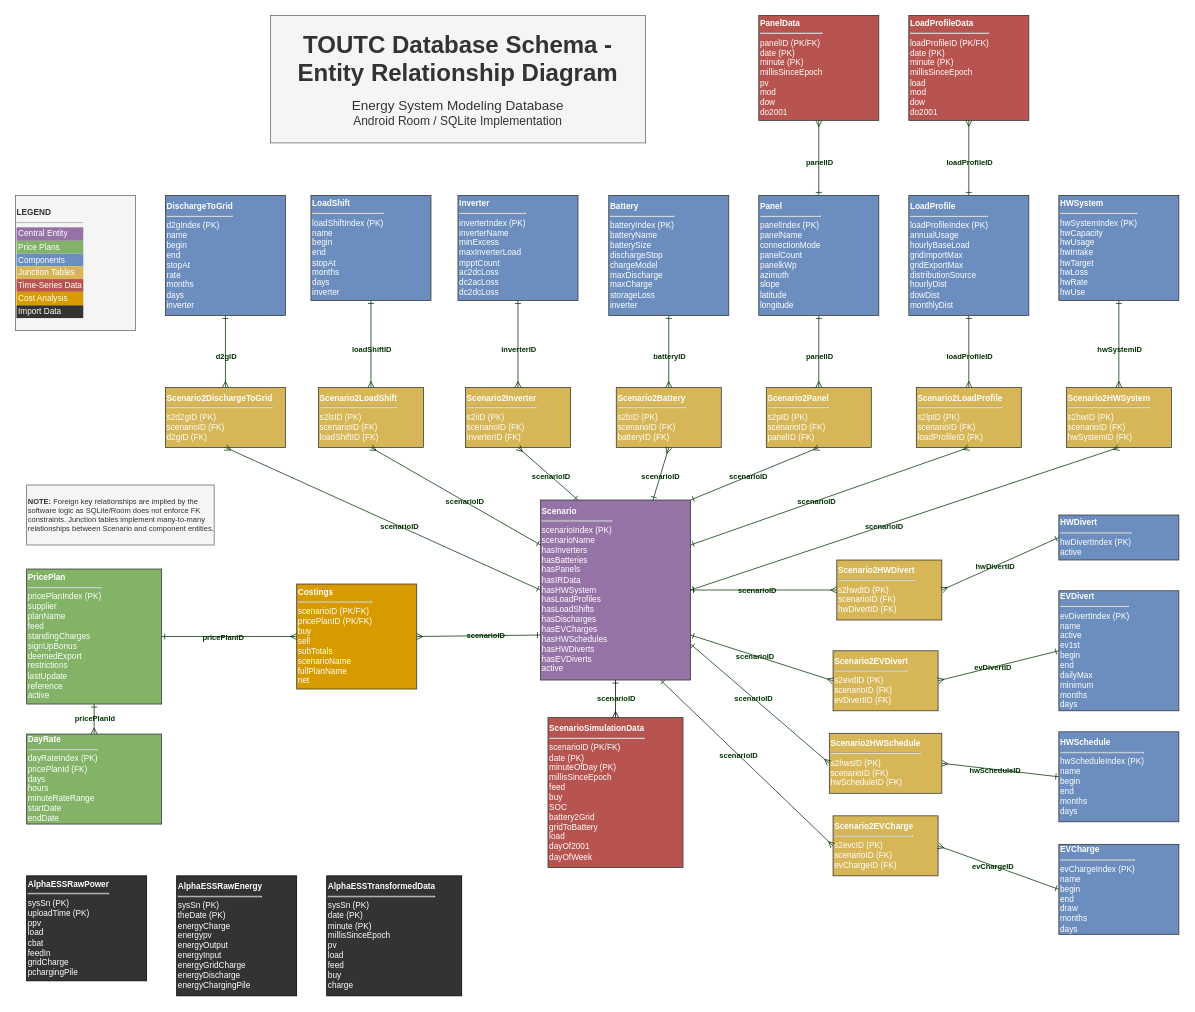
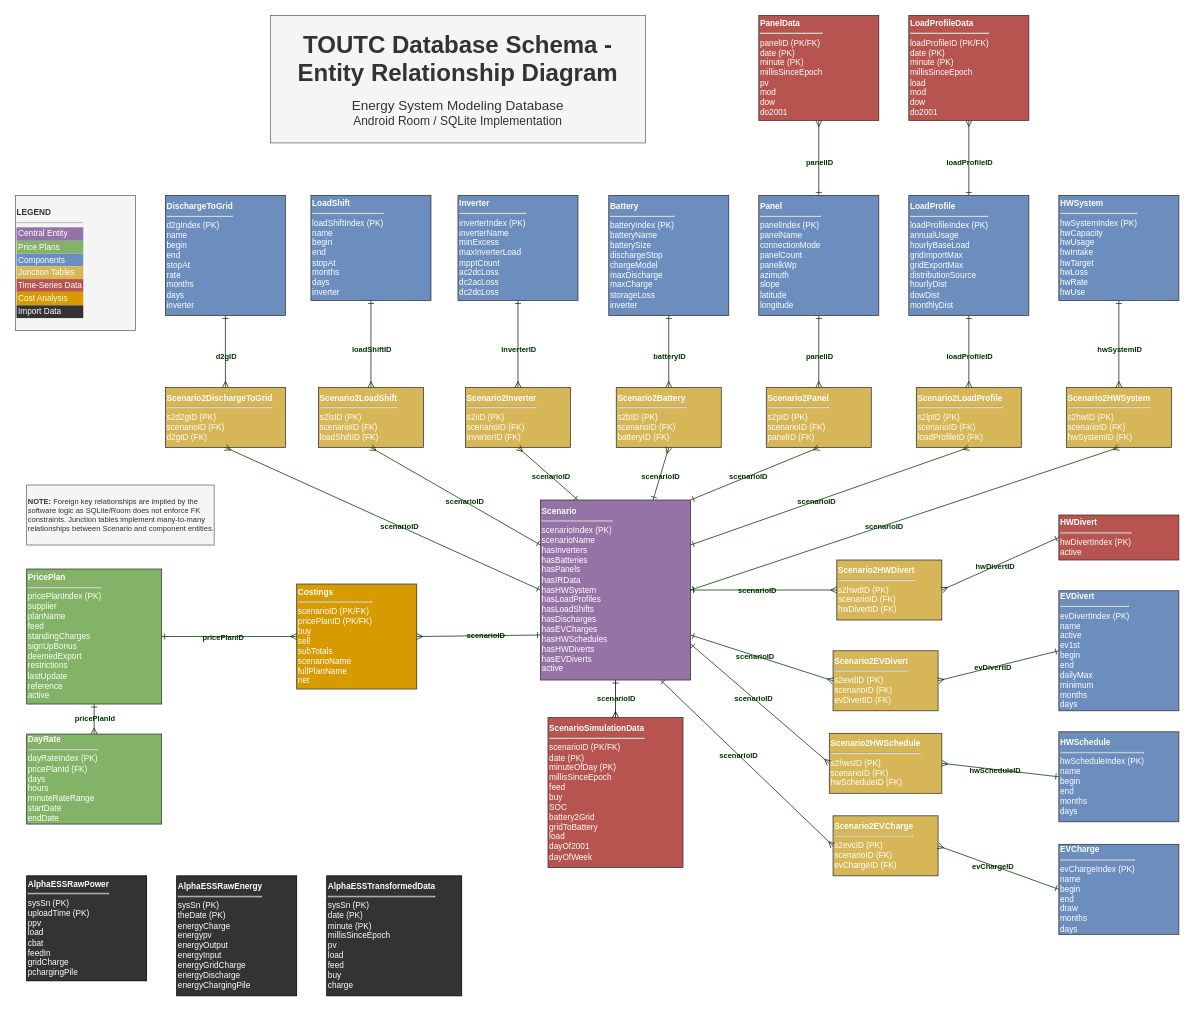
node "HWDiverthwDivertIndex (PK) active": fillcolor #6c8ebf -> #b85450
